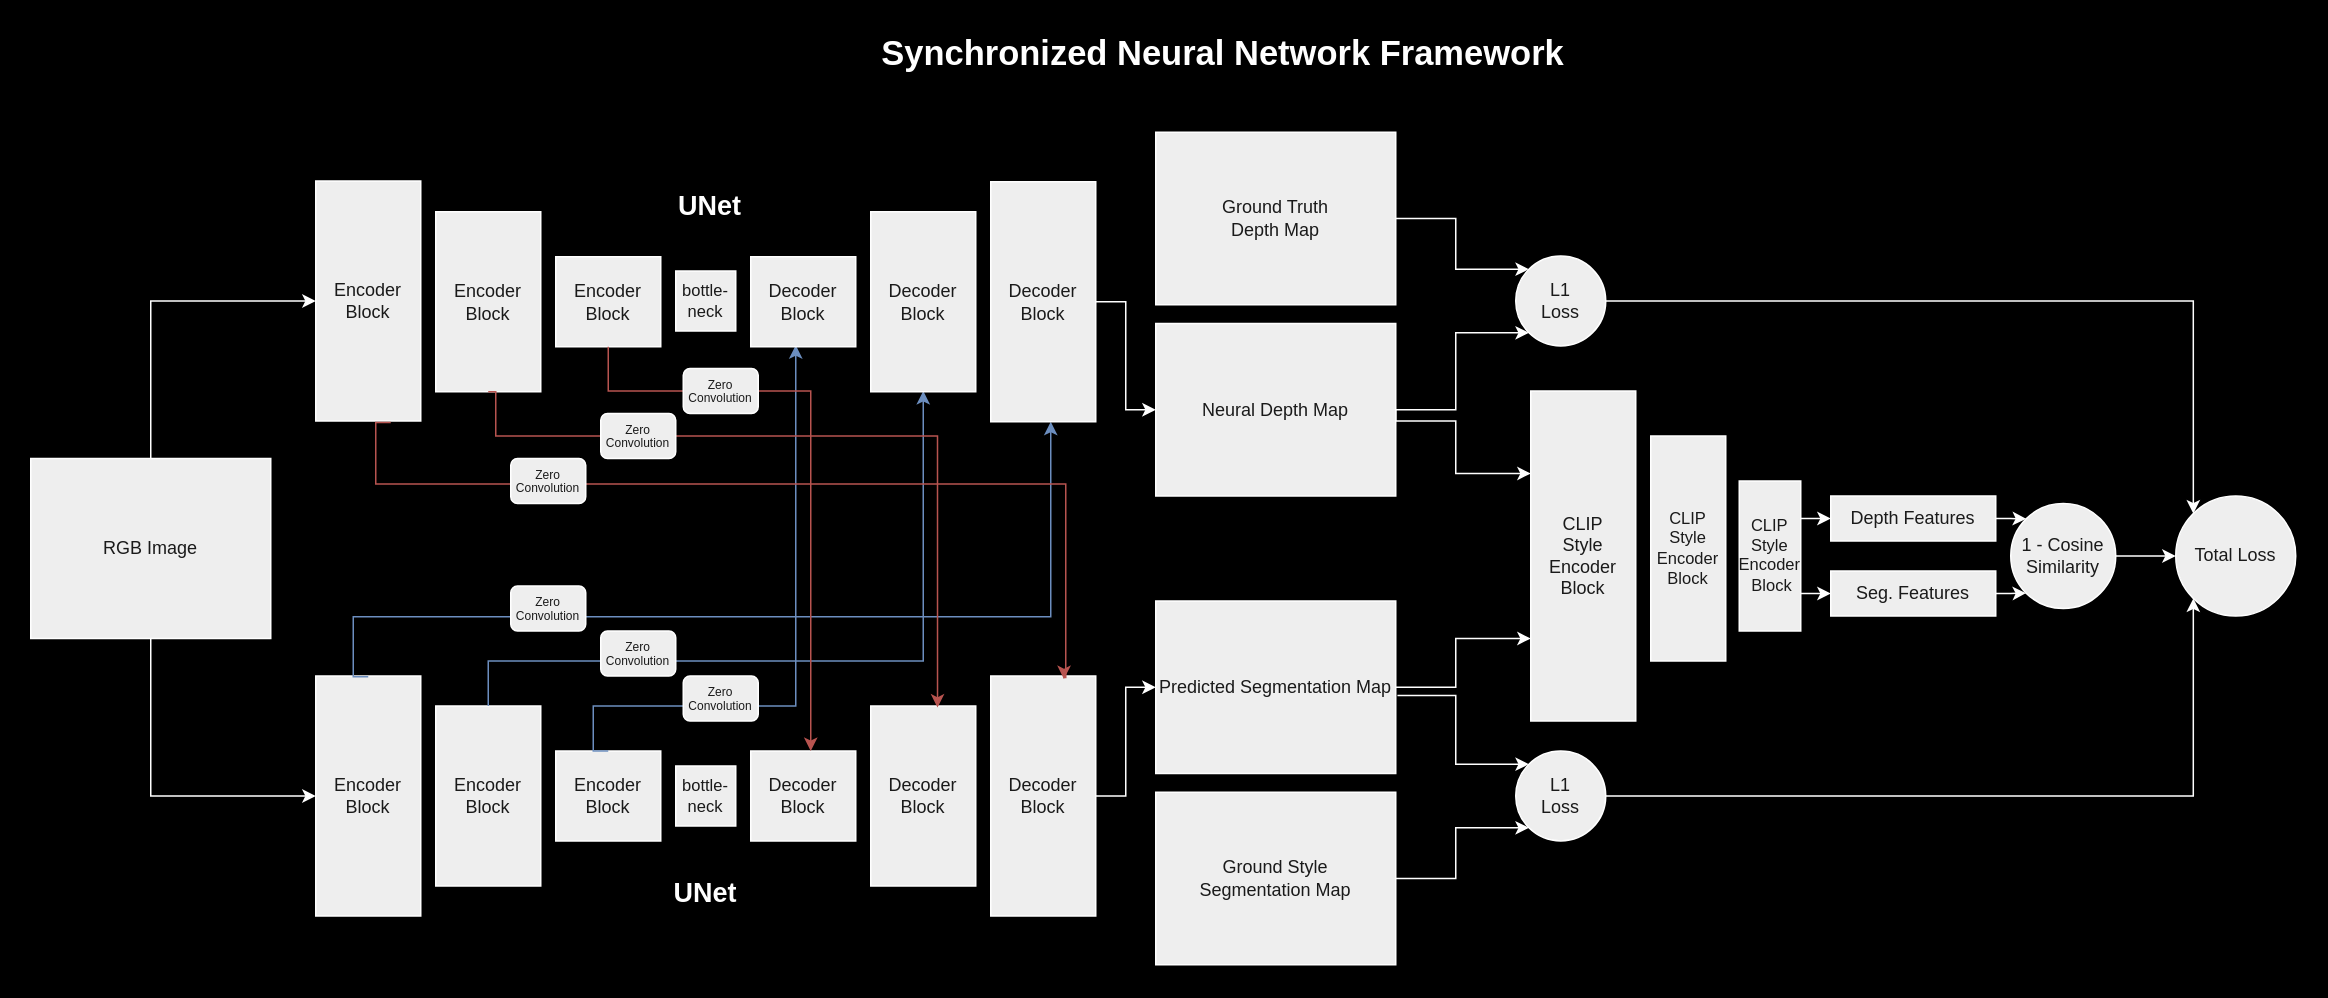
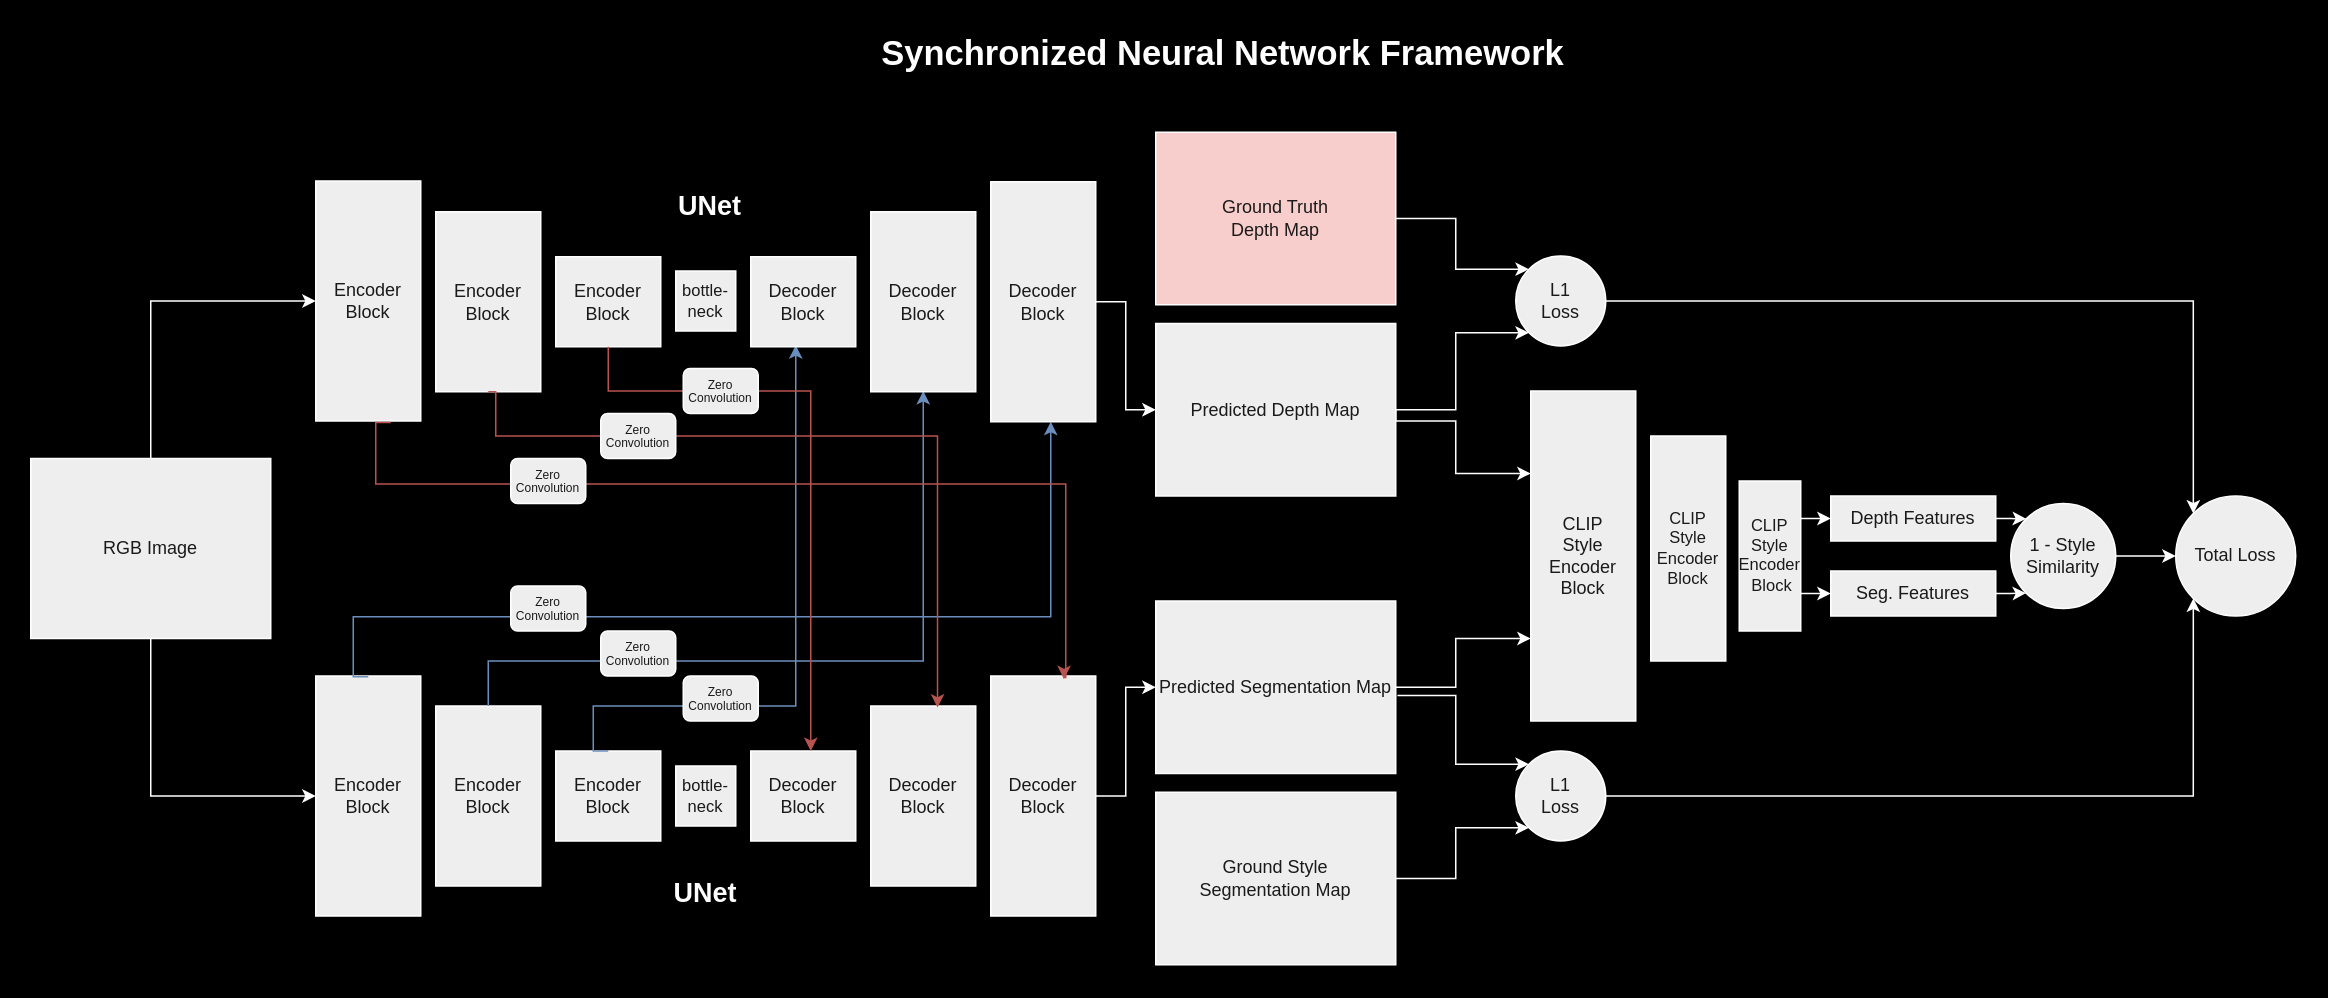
node "Ground Truth Depth Map": fillcolor #eeeeee -> #f8cecc
node "Neural Depth Map": label "Neural Depth Map" -> "Predicted Depth Map"
node "1 - Cosine Similarity": label "1 - Cosine Similarity" -> "1 - Style Similarity"
